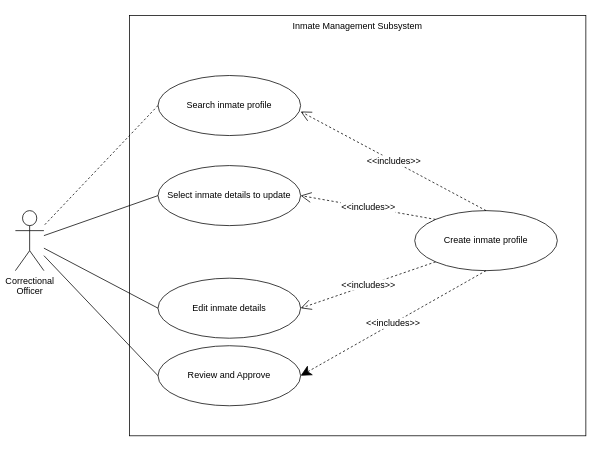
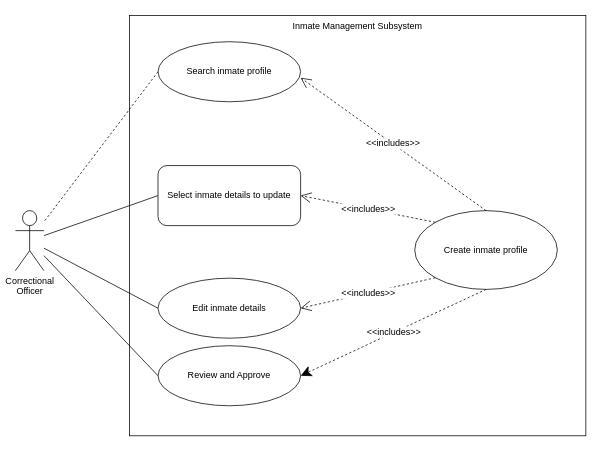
node "Search inmate profile": moved (229, 105) -> (229, 72)
node "Select inmate details to update": shape ellipse -> rounded rectangle
node "Create inmate profile": size 143x60 -> 143x79
